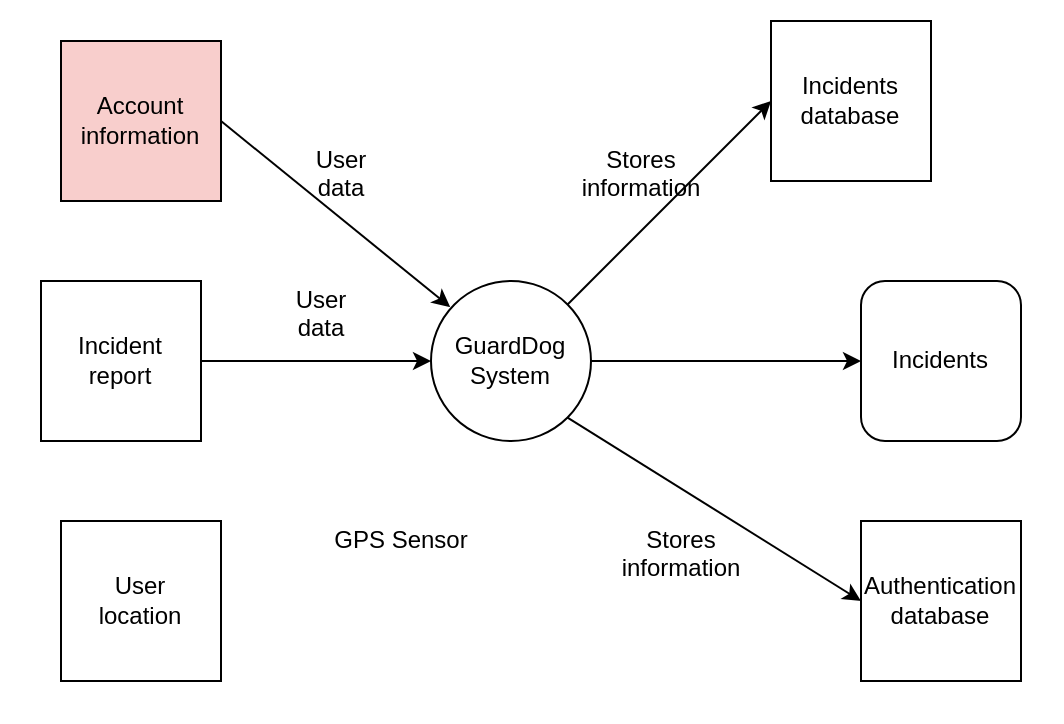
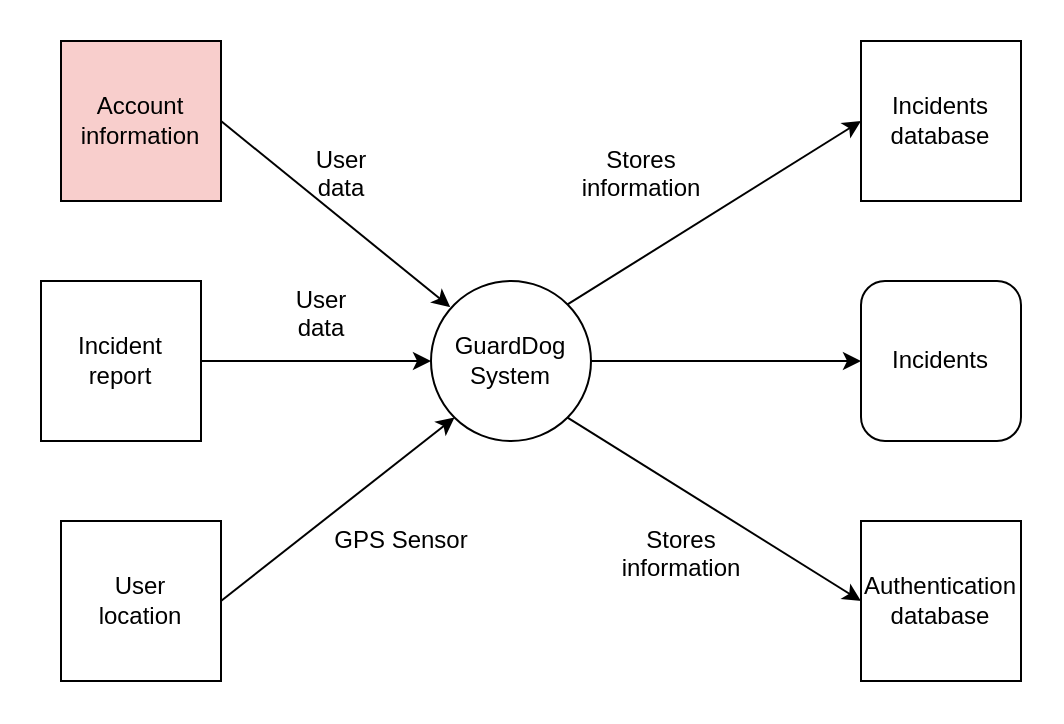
node "Incidents database": moved (851, 101) -> (941, 121)
edge "User location" -> "GuardDog System": added
